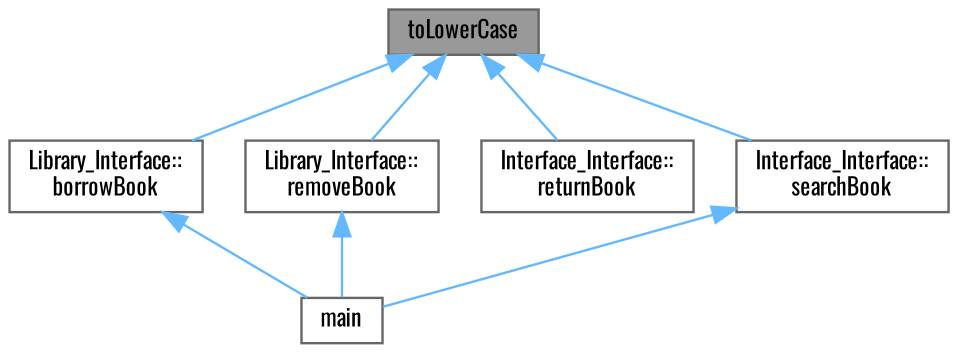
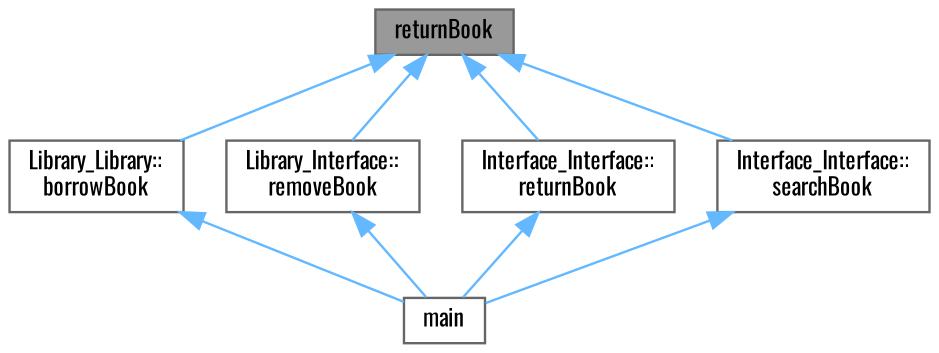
node "toLowerCase": label "toLowerCase" -> "returnBook"
node "Library_Interface:: borrowBook": label "Library_Interface:: borrowBook" -> "Library_Library:: borrowBook"
edge "main" -> "Interface_Interface:: returnBook": added
